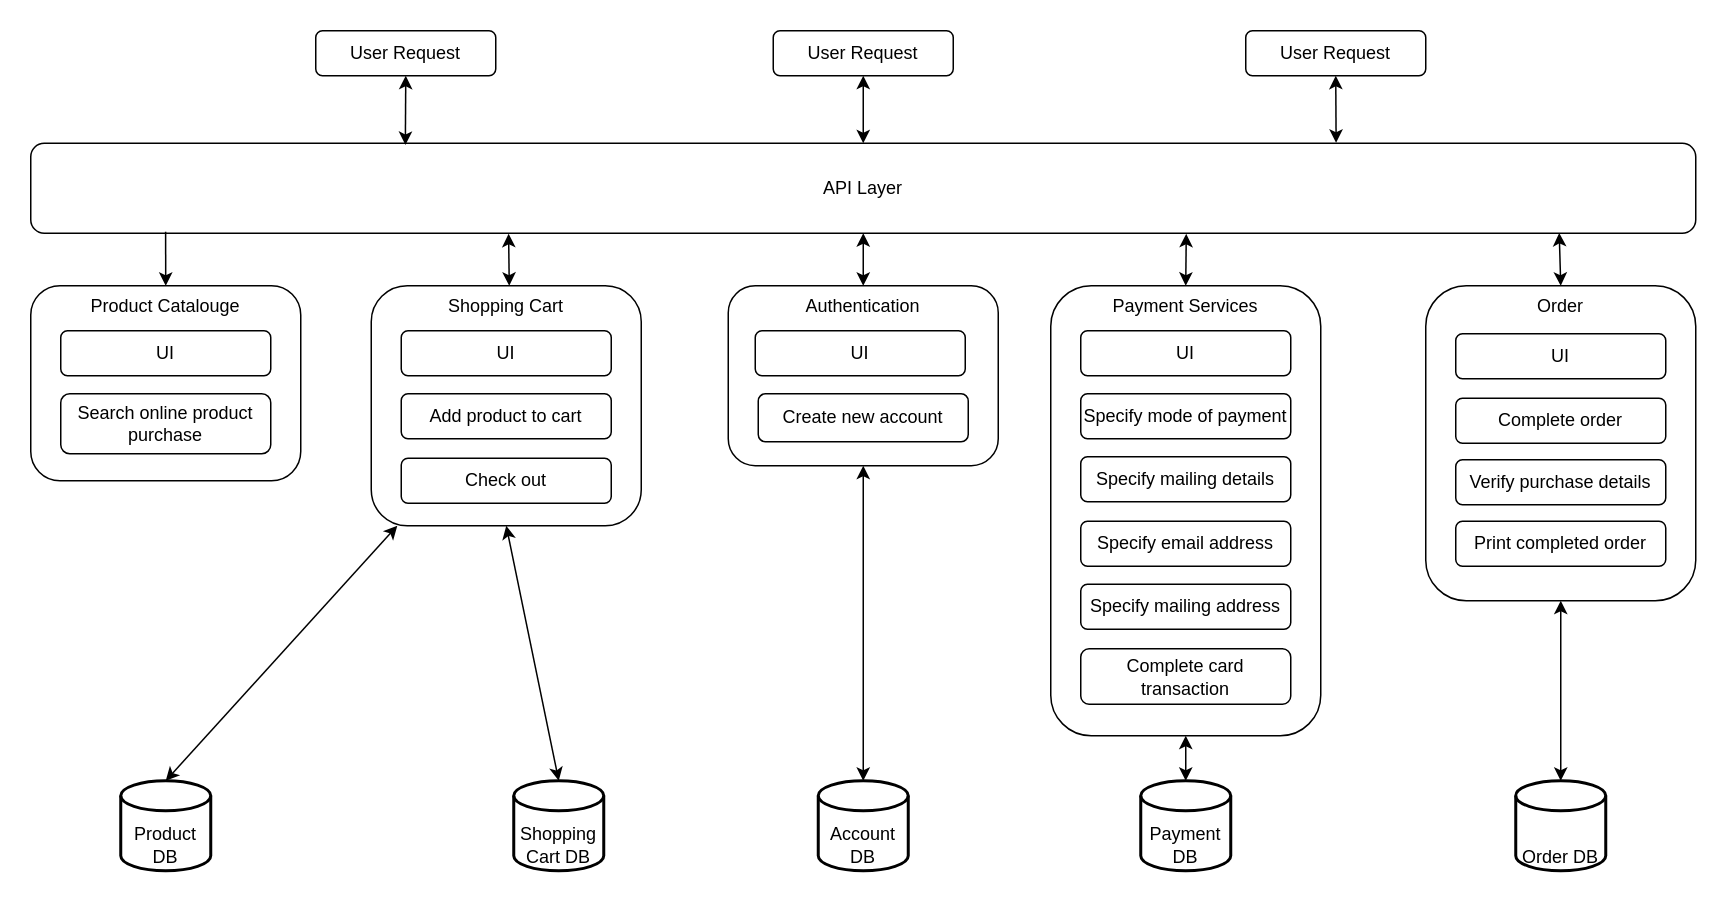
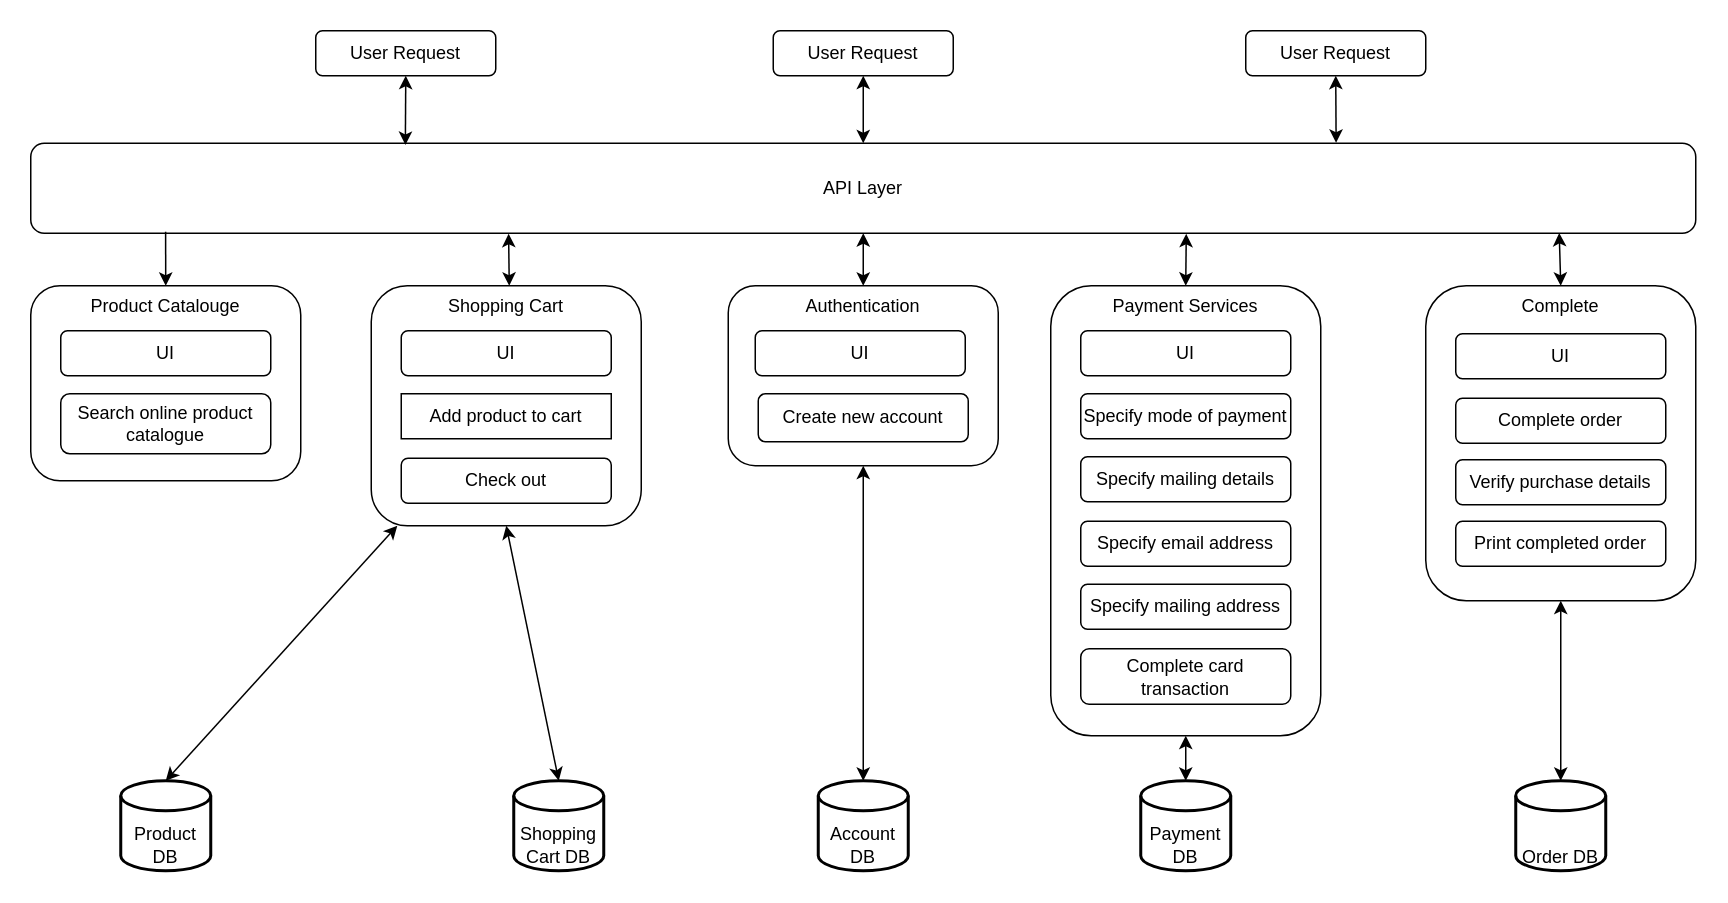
node "Order": label "Order" -> "Complete"
node "Add product to cart": shape rounded rectangle -> rectangle
node "Search online product purchase": label "Search online product purchase" -> "Search online product catalogue"
